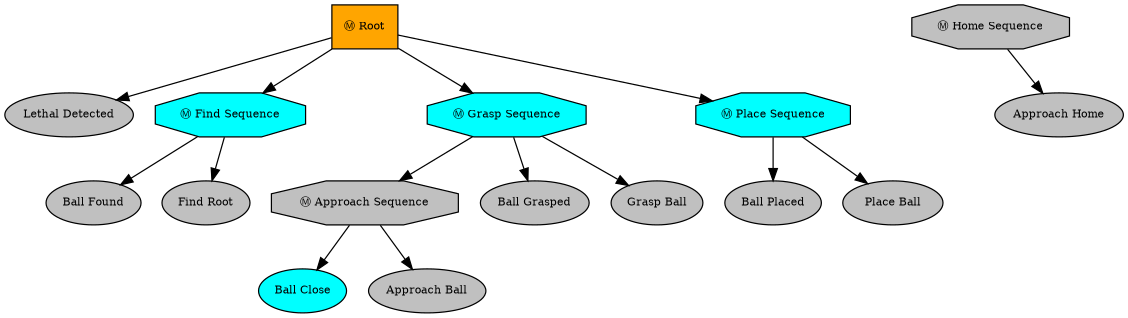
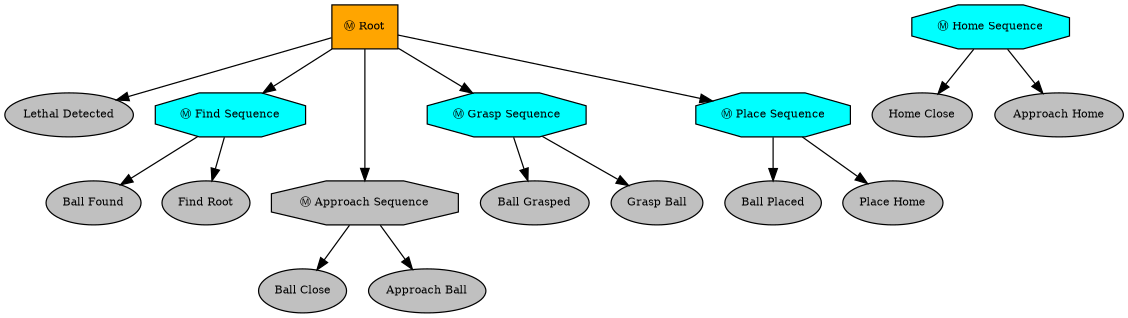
node "Ⓜ Home Sequence": fillcolor gray -> cyan
node "Home Close": added
edge "Ⓜ Grasp Sequence" -> "Ⓜ Approach Sequence": now "Ⓜ Root" -> "Ⓜ Approach Sequence"
node "Place Ball": label "Place Ball" -> "Place Home"
node "Ball Close": fillcolor cyan -> gray
